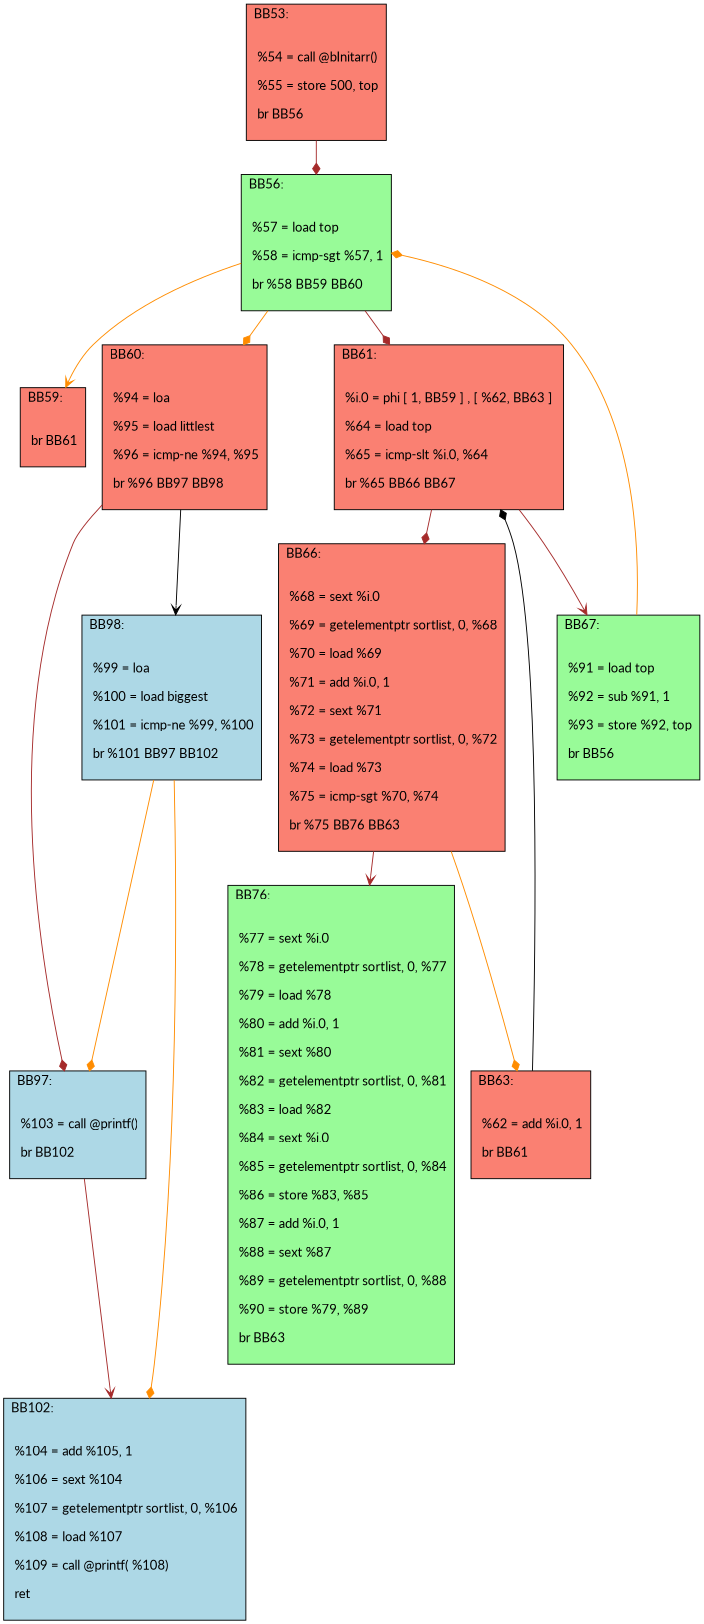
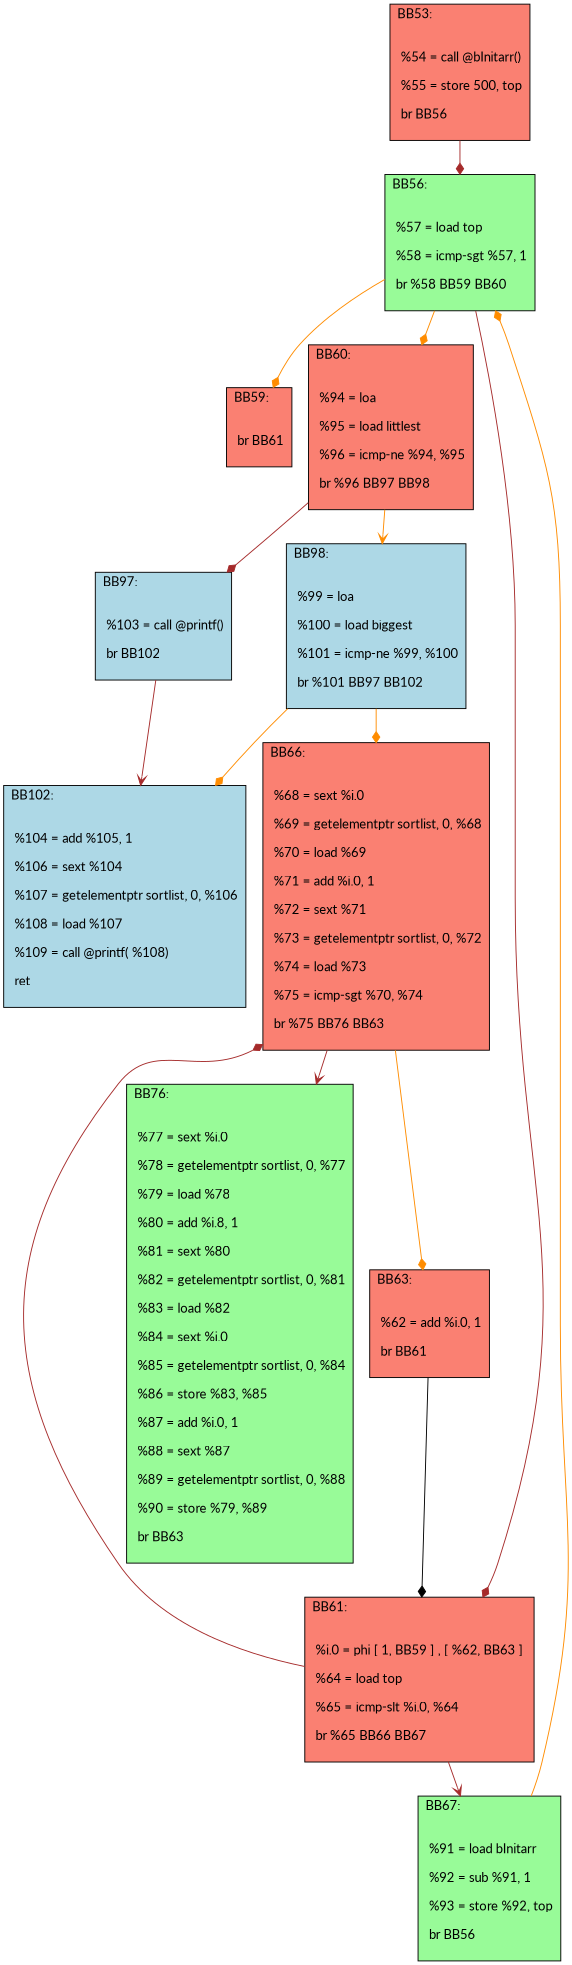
edge "BB56:" -> "BB59:": arrowhead vee -> diamond
edge "BB60:" -> "BB98:": color black -> darkorange
node "BB67:": text "%91 = load top" -> "%91 = load bInitarr"
edge "BB98:" -> "BB97:": now "BB98:" -> "BB66:"
node "BB76:": text "%80 = add %i.0, 1" -> "%80 = add %i.8, 1"
